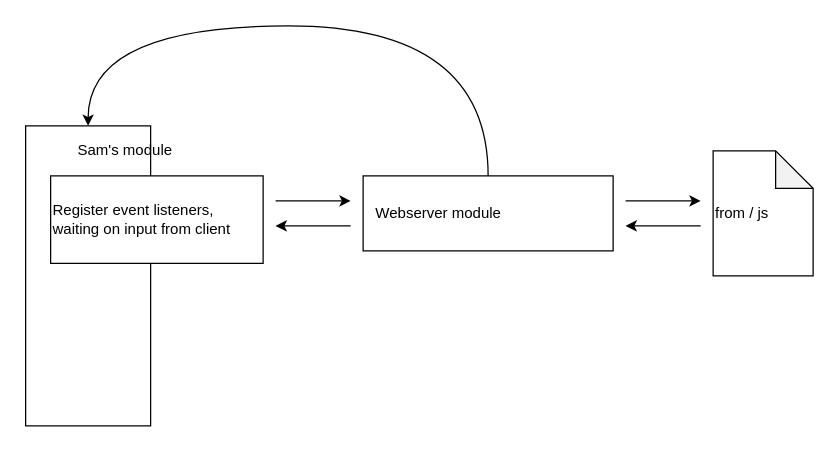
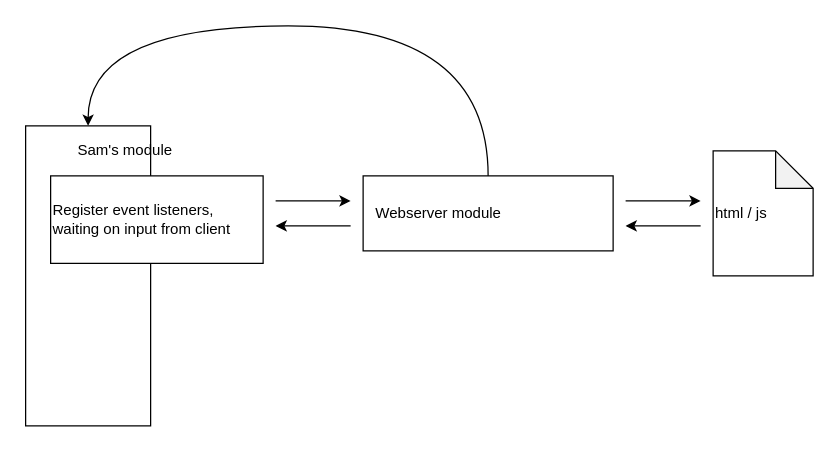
node "from / js": label "from / js" -> "html / js"
